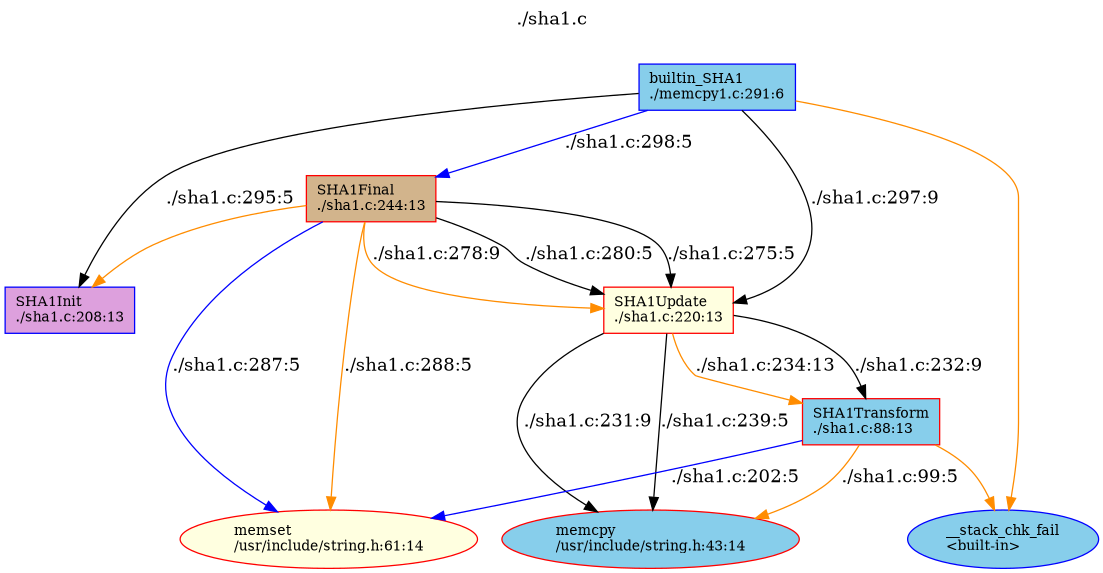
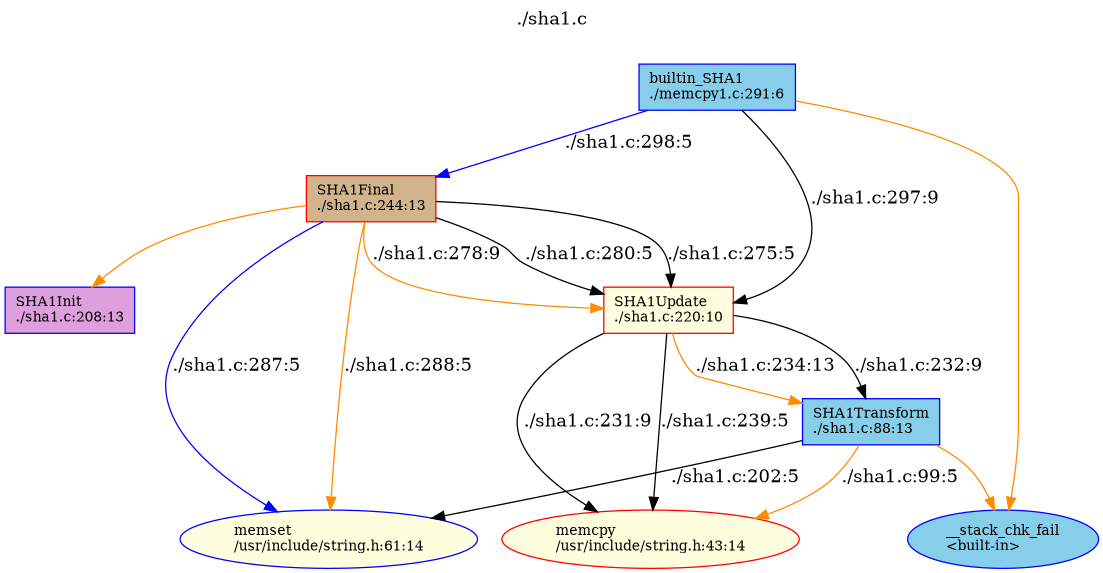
edge "builtin_SHA1 ./memcpy1.c:291:6" -> "SHA1Init ./sha1.c:208:13": removed, label "./sha1.c:295:5"
node "SHA1Update ./sha1.c:220:13": label "SHA1Update ./sha1.c:220:13" -> "SHA1Update ./sha1.c:220:10"
node "SHA1Transform ./sha1.c:88:13": color red -> blue
edge "SHA1Transform ./sha1.c:88:13" -> "memset /usr/include/string.h:61:14": color blue -> black
node "memset /usr/include/string.h:61:14": color red -> blue
node "memcpy /usr/include/string.h:43:14": fillcolor skyblue -> lightyellow
